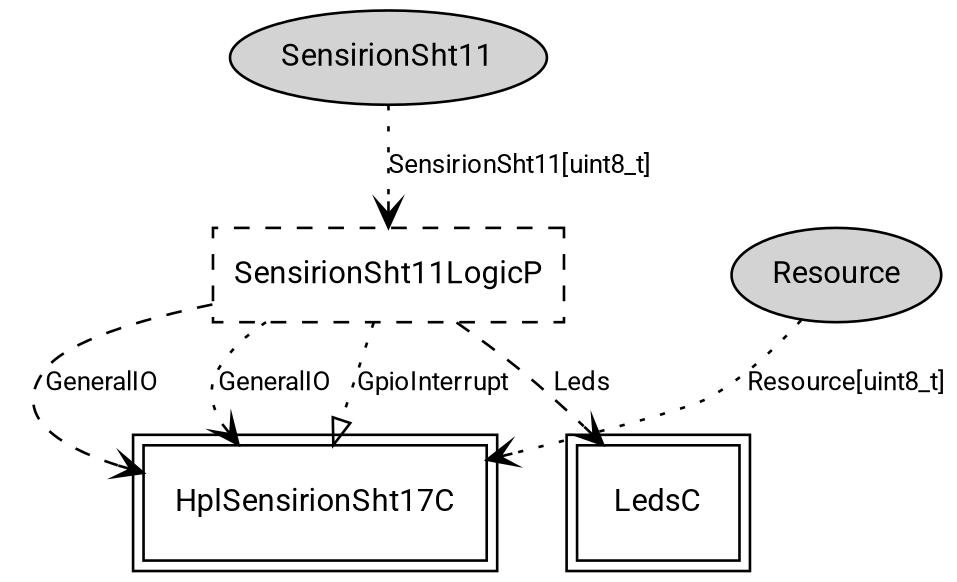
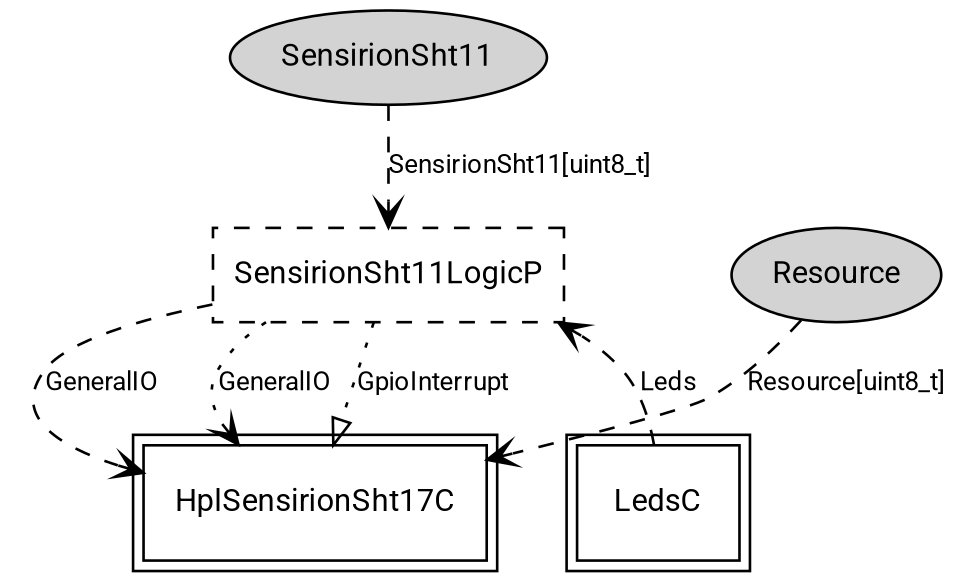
edge "SensirionSht11" -> "SensirionSht11LogicP": style dotted -> dashed
edge "SensirionSht11LogicP" -> "LedsC": reversed
edge "Resource" -> "HplSensirionSht17C": style dotted -> dashed
